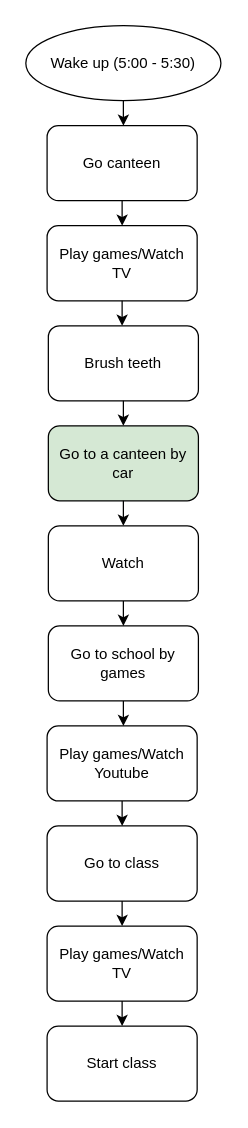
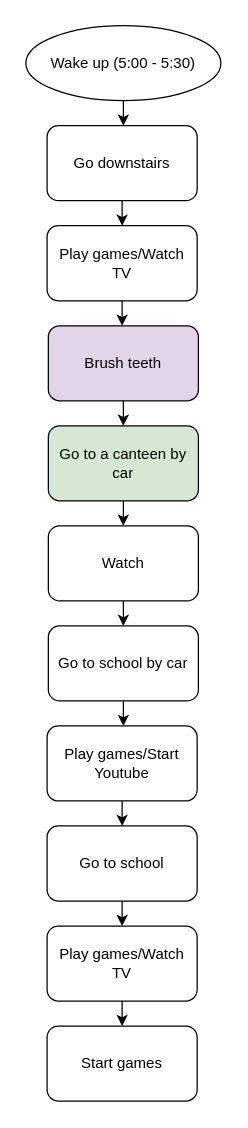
node "Go canteen": label "Go canteen" -> "Go downstairs"
node "Brush teeth": fillcolor #ffffff -> #e1d5e7
node "Go to school by games": label "Go to school by games" -> "Go to school by car"
node "Play games/Watch Youtube": label "Play games/Watch Youtube" -> "Play games/Start Youtube"
node "Go to class": label "Go to class" -> "Go to school"
node "Start class": label "Start class" -> "Start games"
